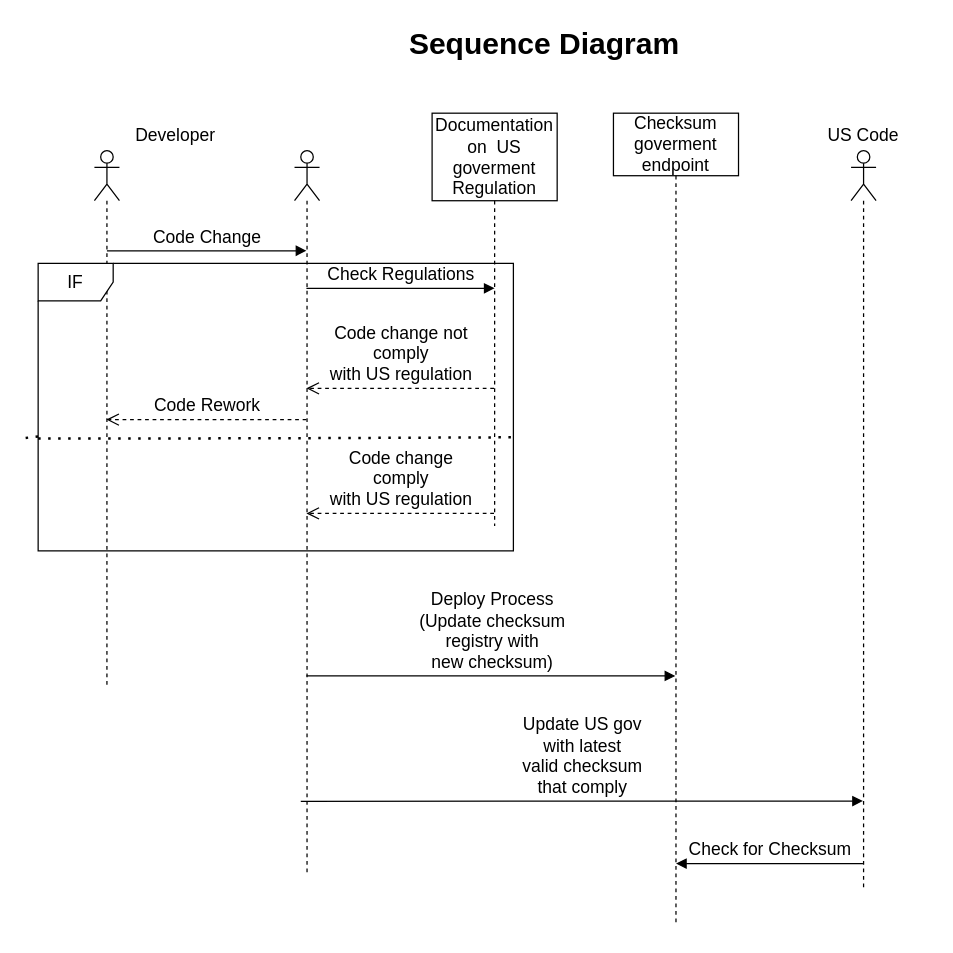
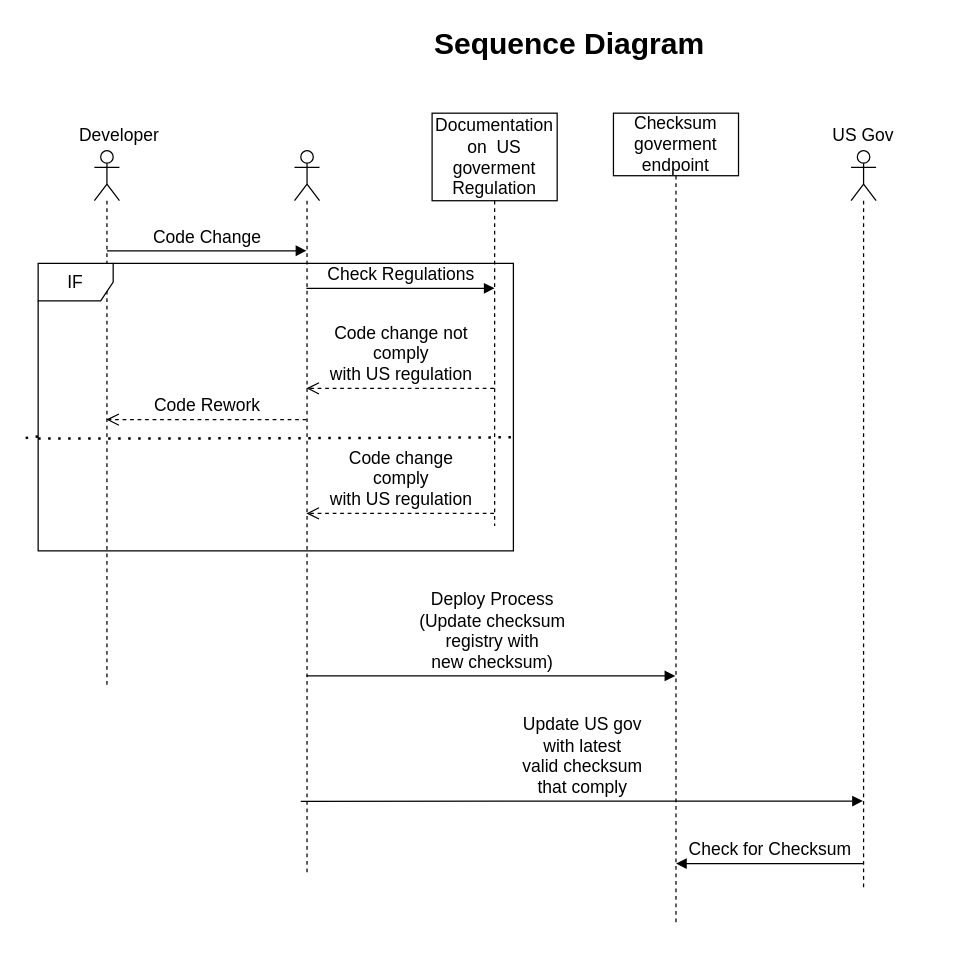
node "Sequence Diagram": moved (544, 44) -> (569, 44)
node "Developer": moved (176, 132) -> (119, 132)
node "US Code": label "US Code" -> "US Gov"
